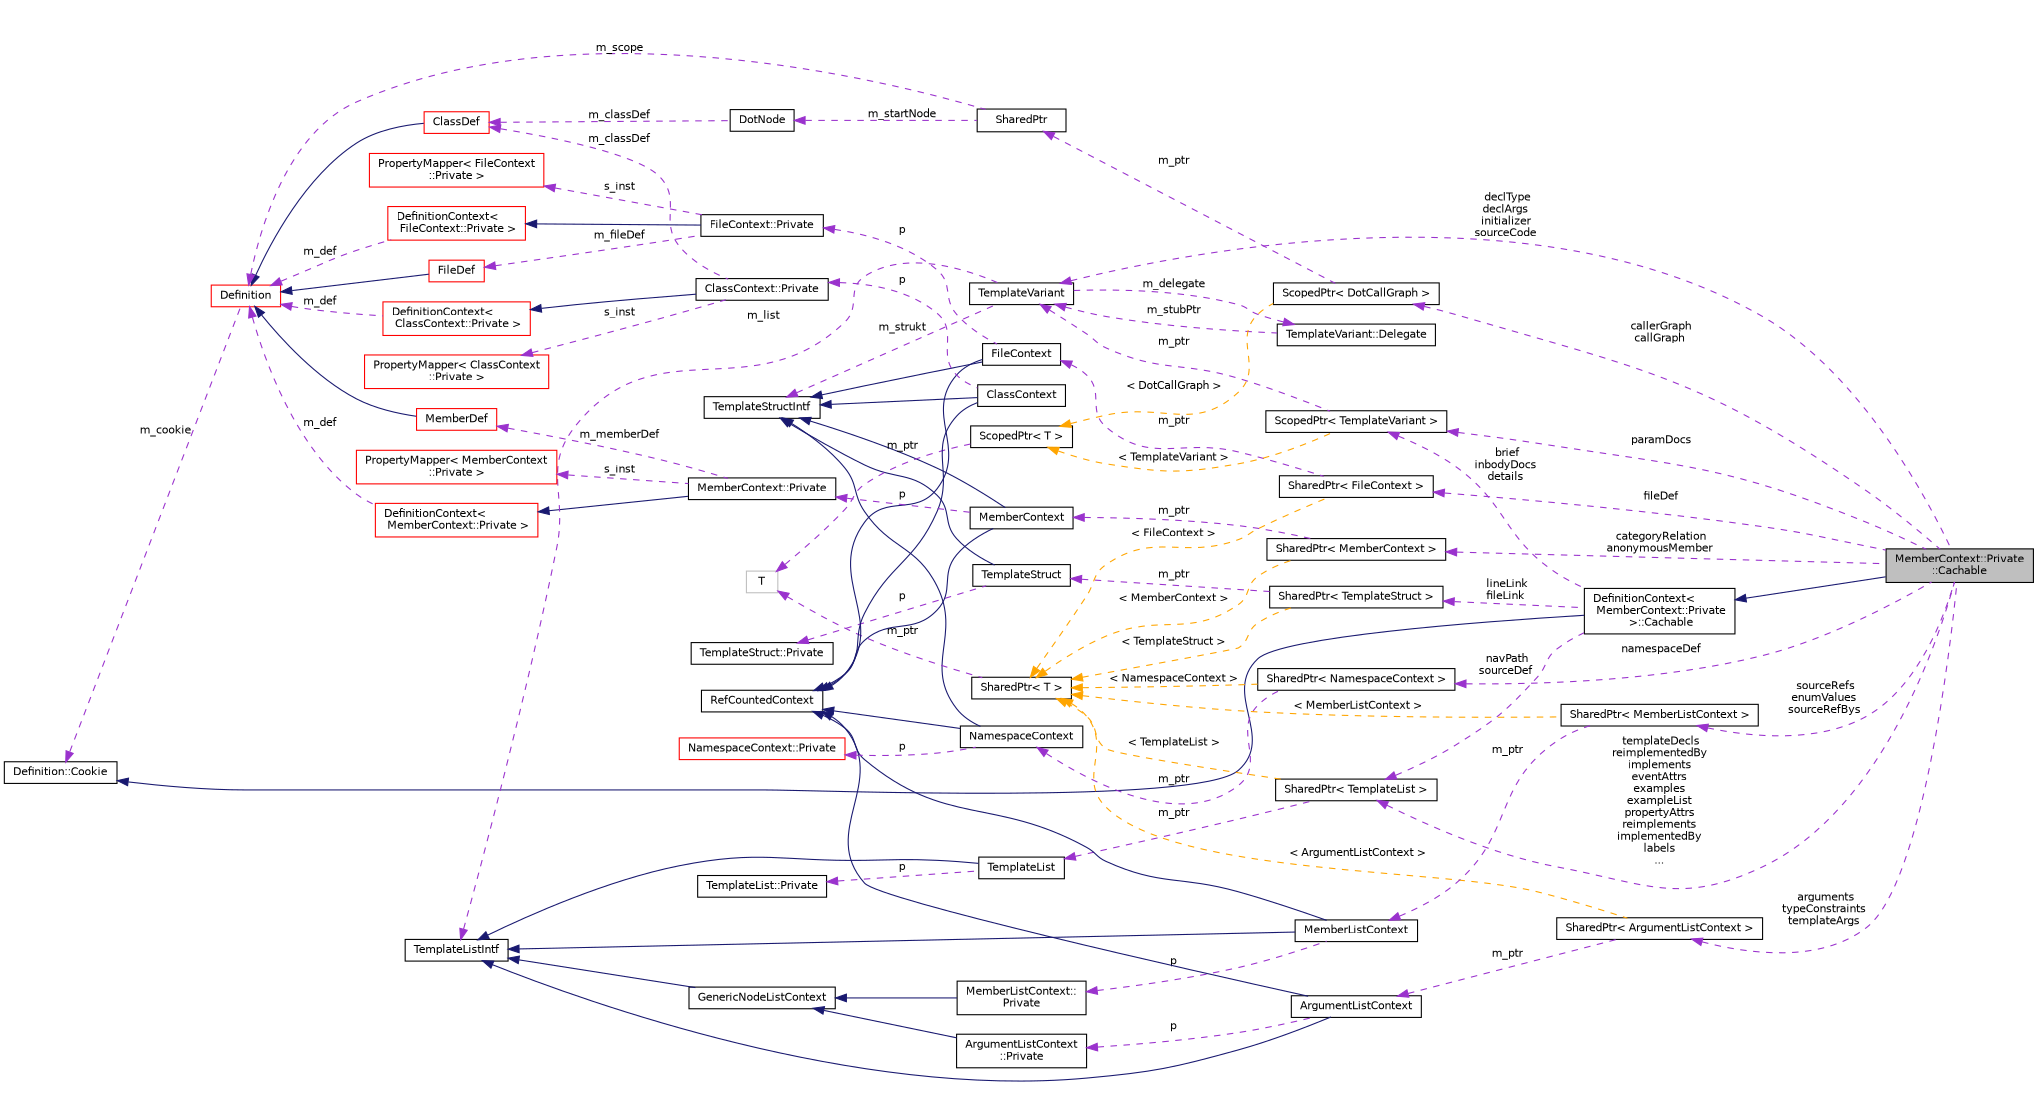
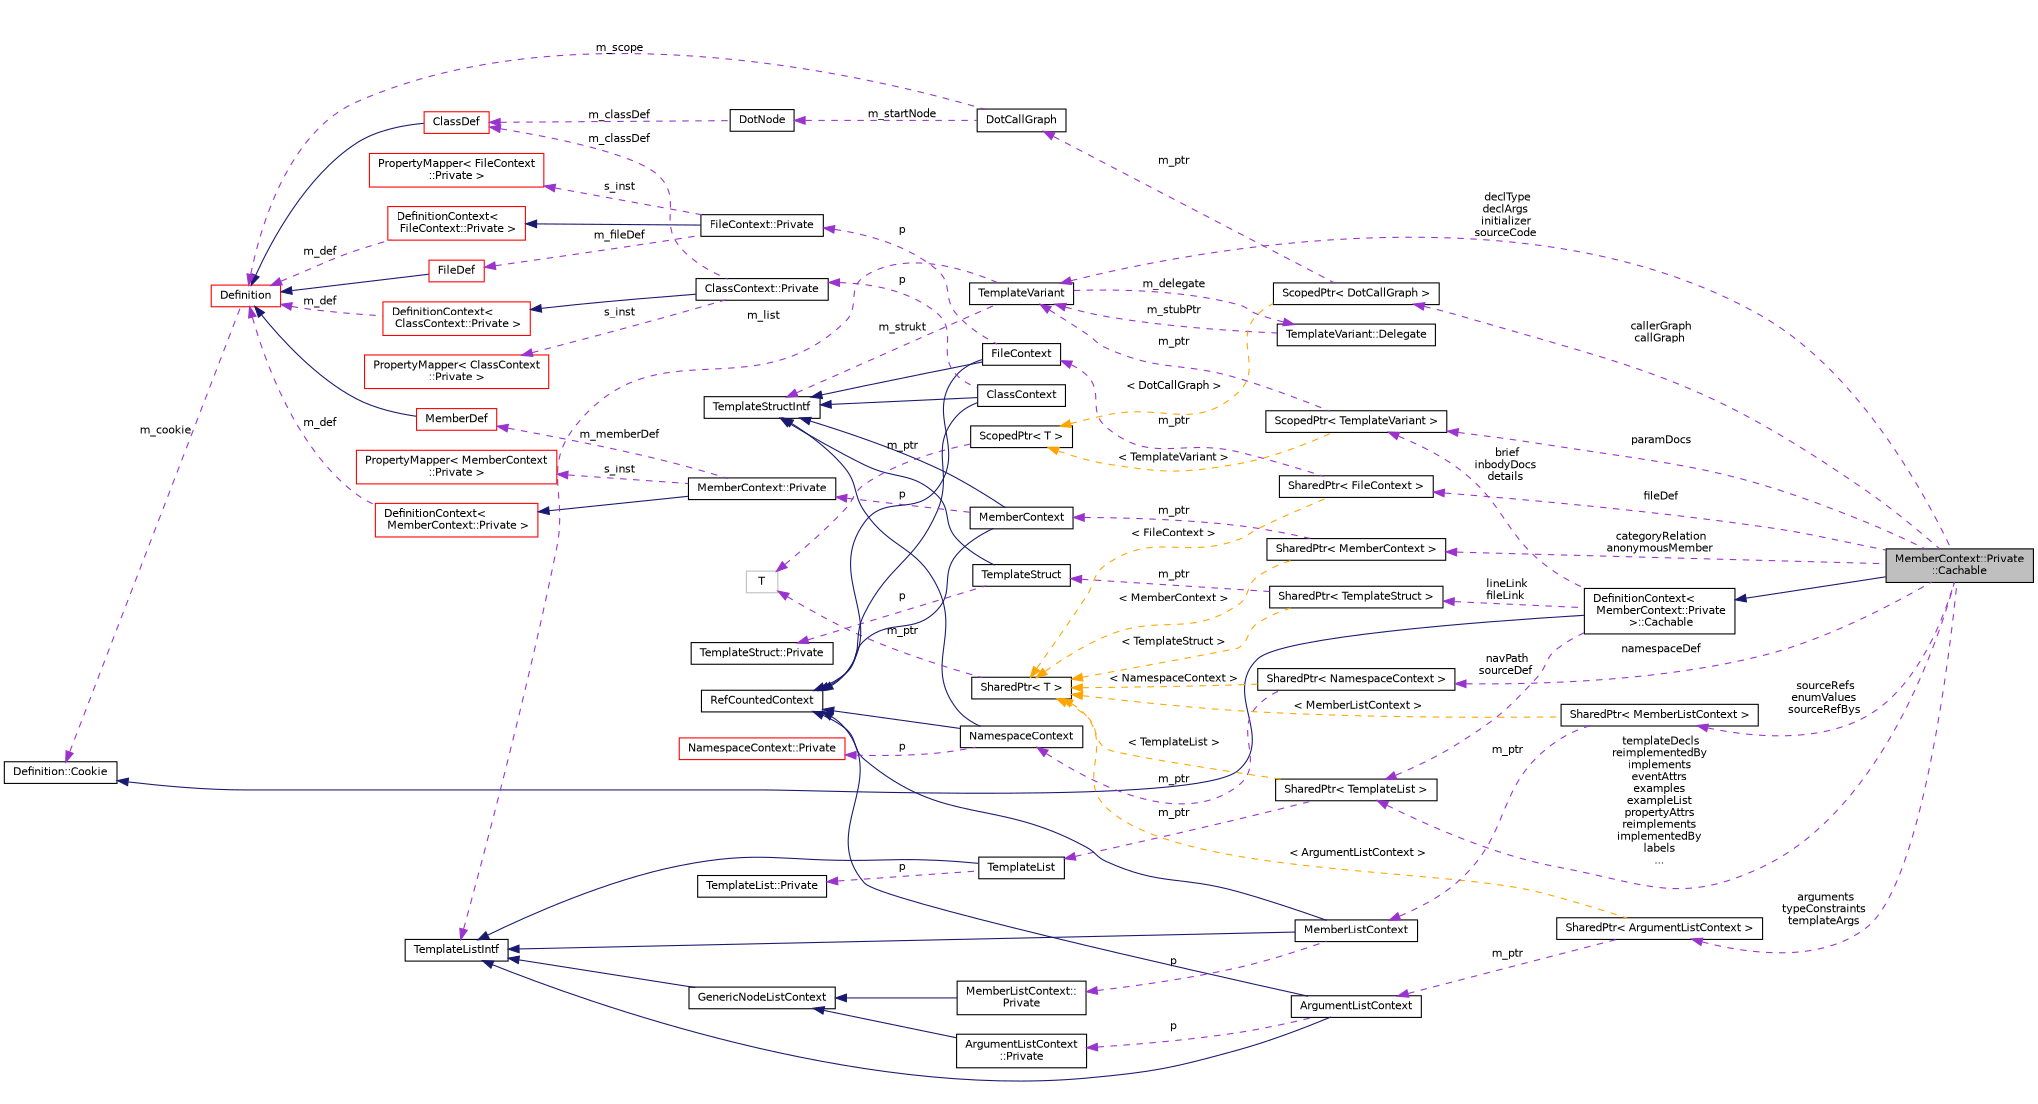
node "SharedPtr": label "SharedPtr" -> "DotCallGraph"
